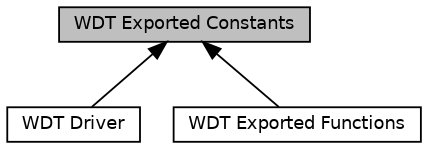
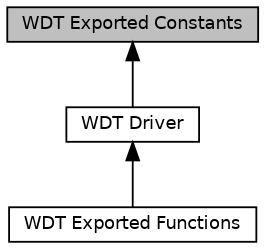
edge "WDT Exported Functions" -> "WDT Exported Constants": now "WDT Exported Functions" -> "WDT Driver"
